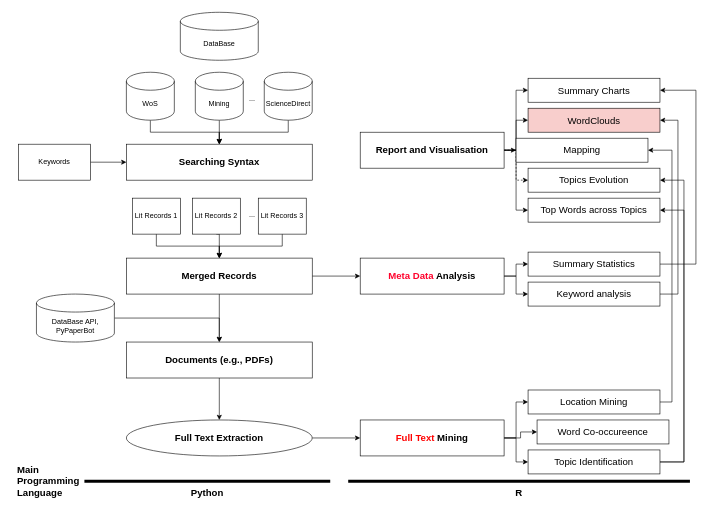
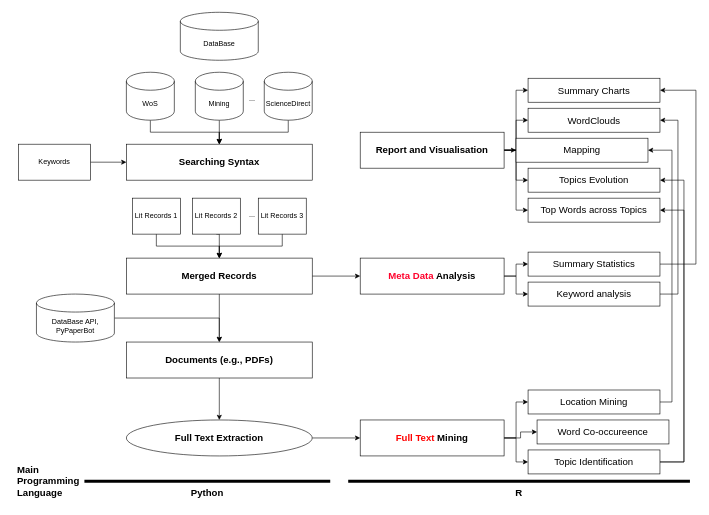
node "WordClouds": fillcolor #f8cecc -> #ffffff
edge "Report and Visualisation" -> "Topics Evolution": style dashed -> solid
